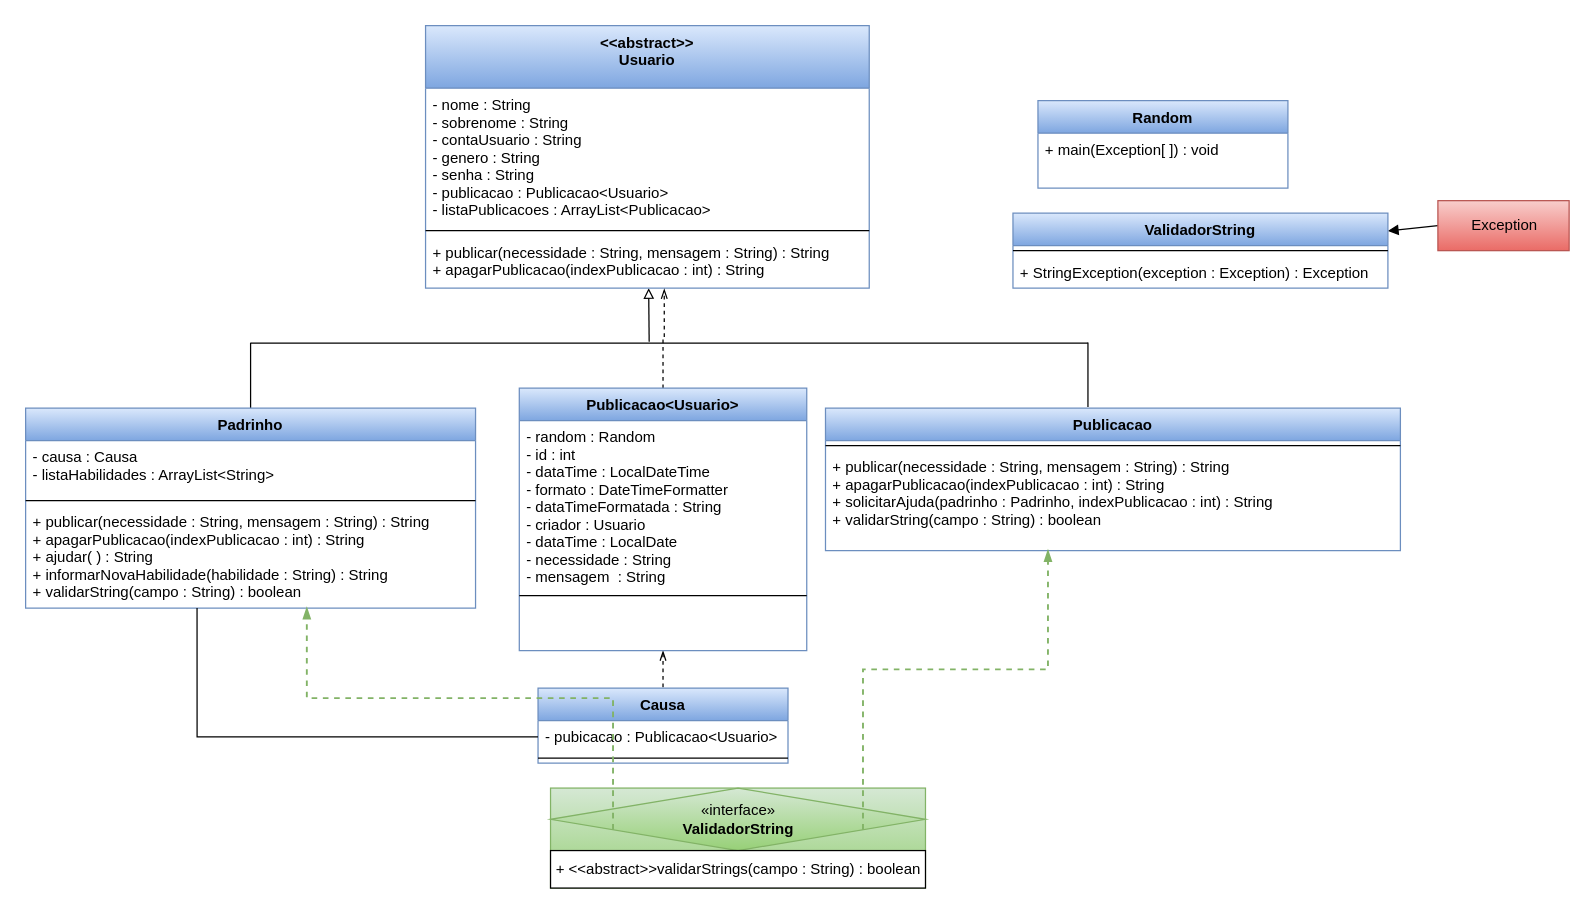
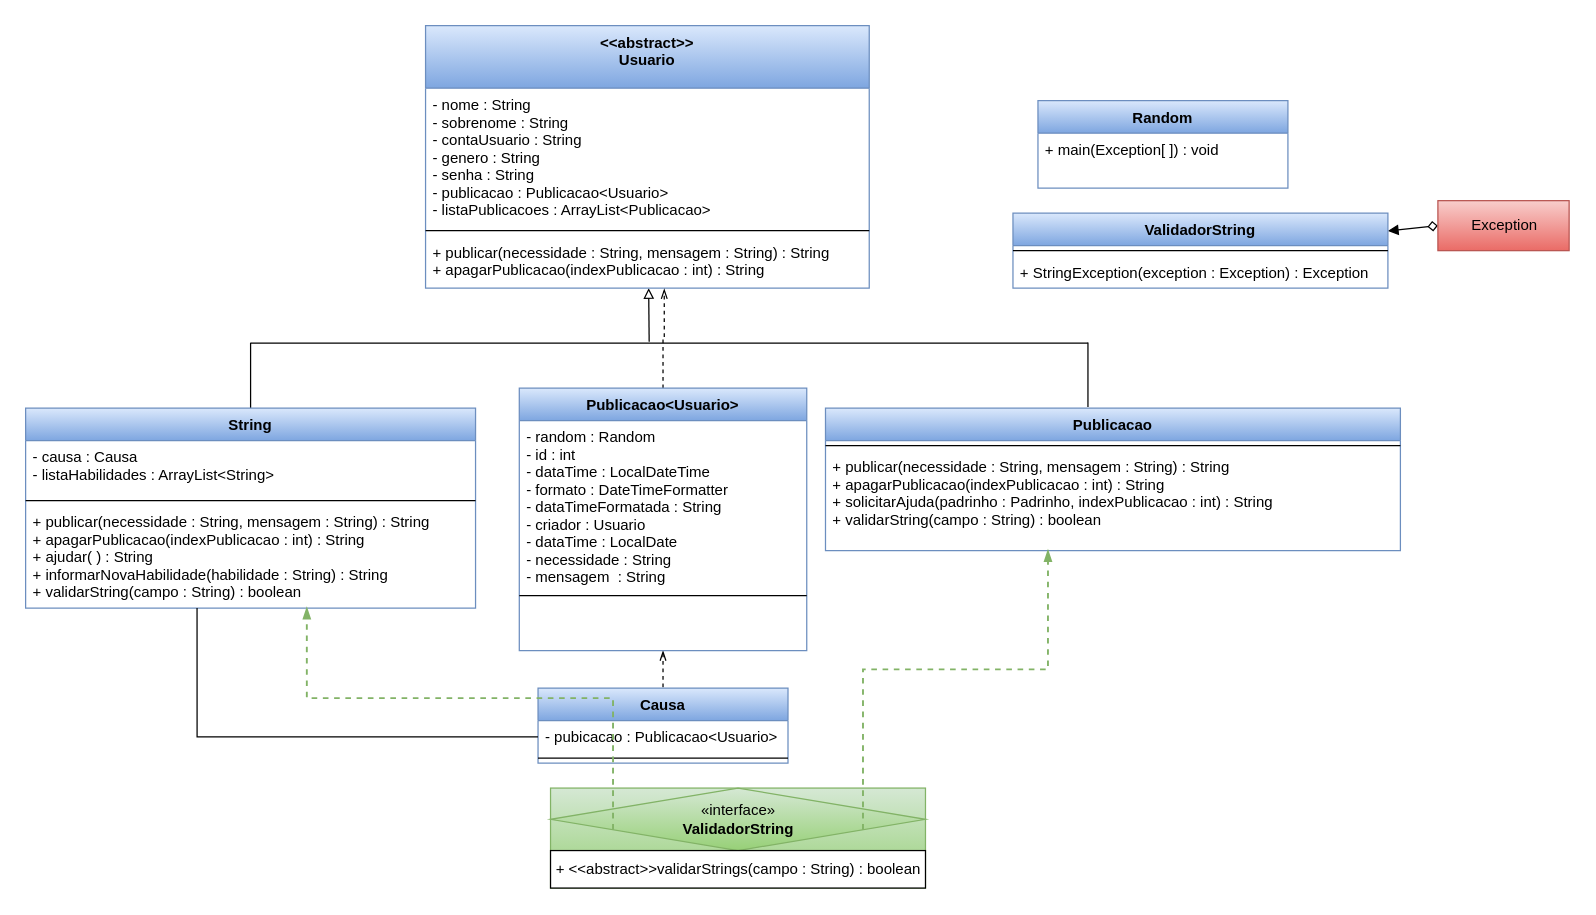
edge "Exception" -> "ValidadorString": arrowhead none -> diamond
node "Padrinho": label "Padrinho" -> "String"
